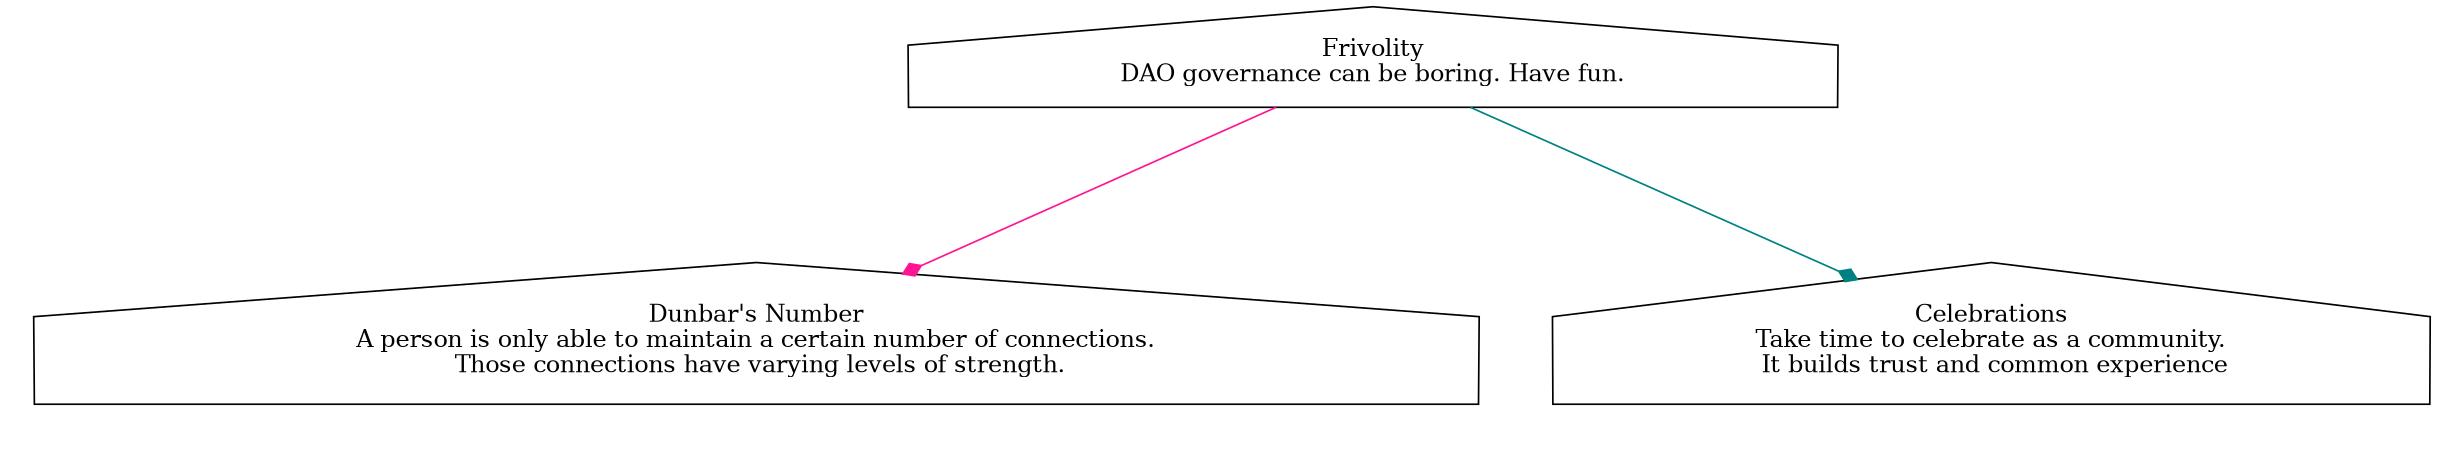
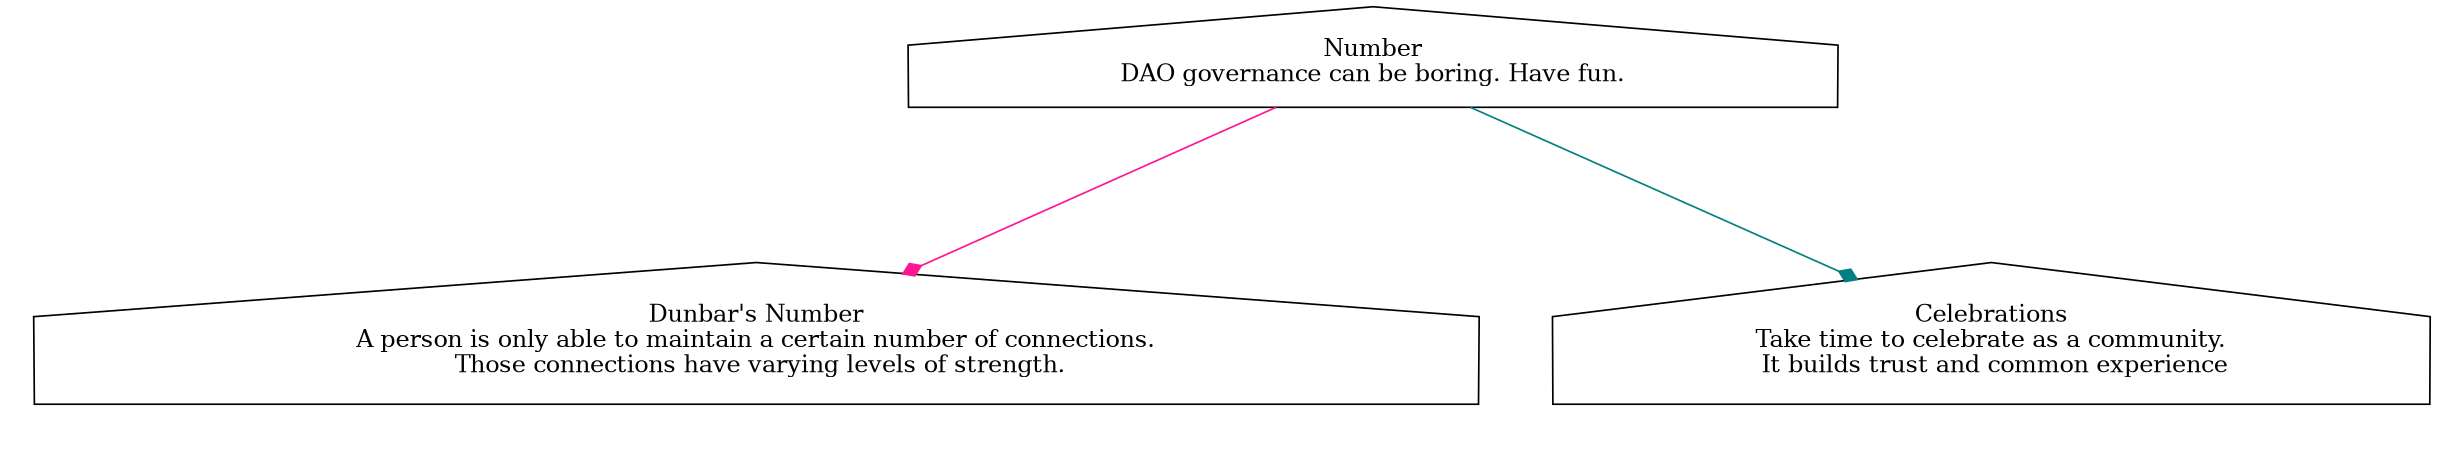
node "Frivolity DAO governance can be boring. Have fun.": label "Frivolity DAO governance can be boring. Have fun." -> "Number DAO governance can be boring. Have fun."
